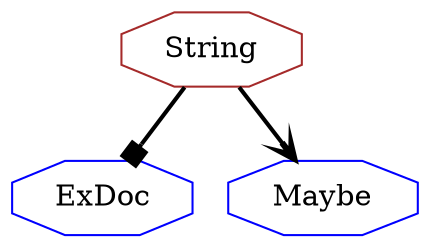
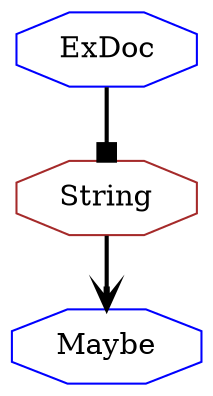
edge "String" -> "ExDoc": reversed
